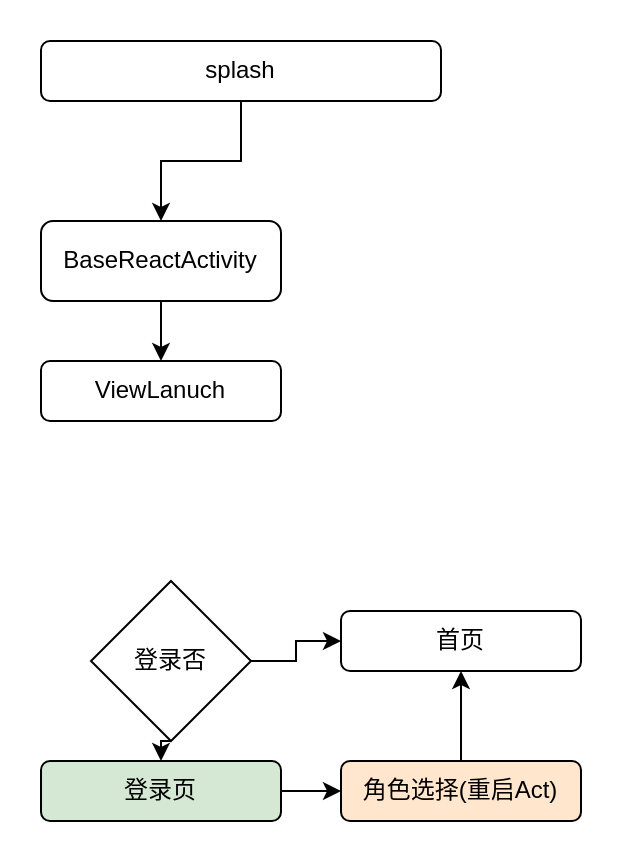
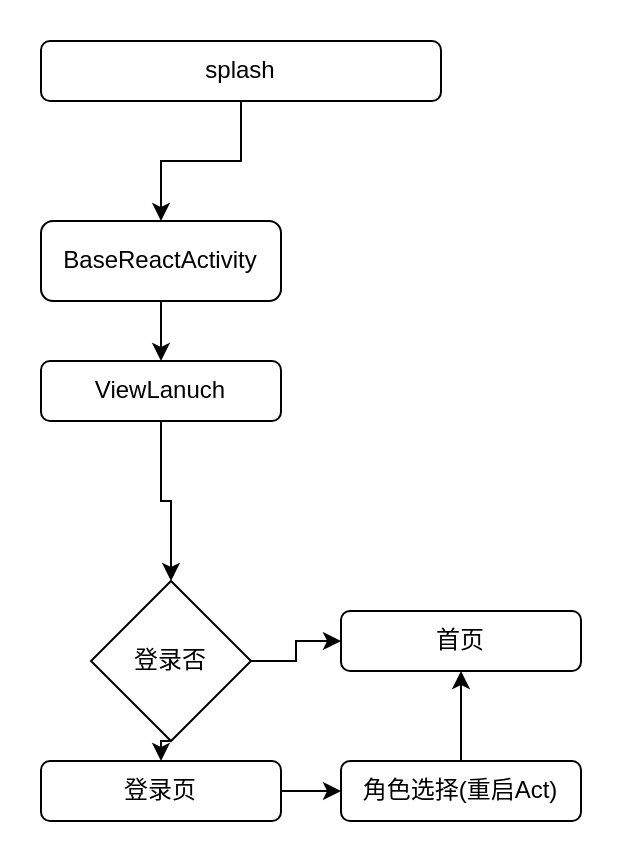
edge "ViewLanuch" -> "登录否": added
node "登录页": fillcolor #d5e8d4 -> #ffffff
node "角色选择(重启Act)": fillcolor #ffe6cc -> #ffffff
